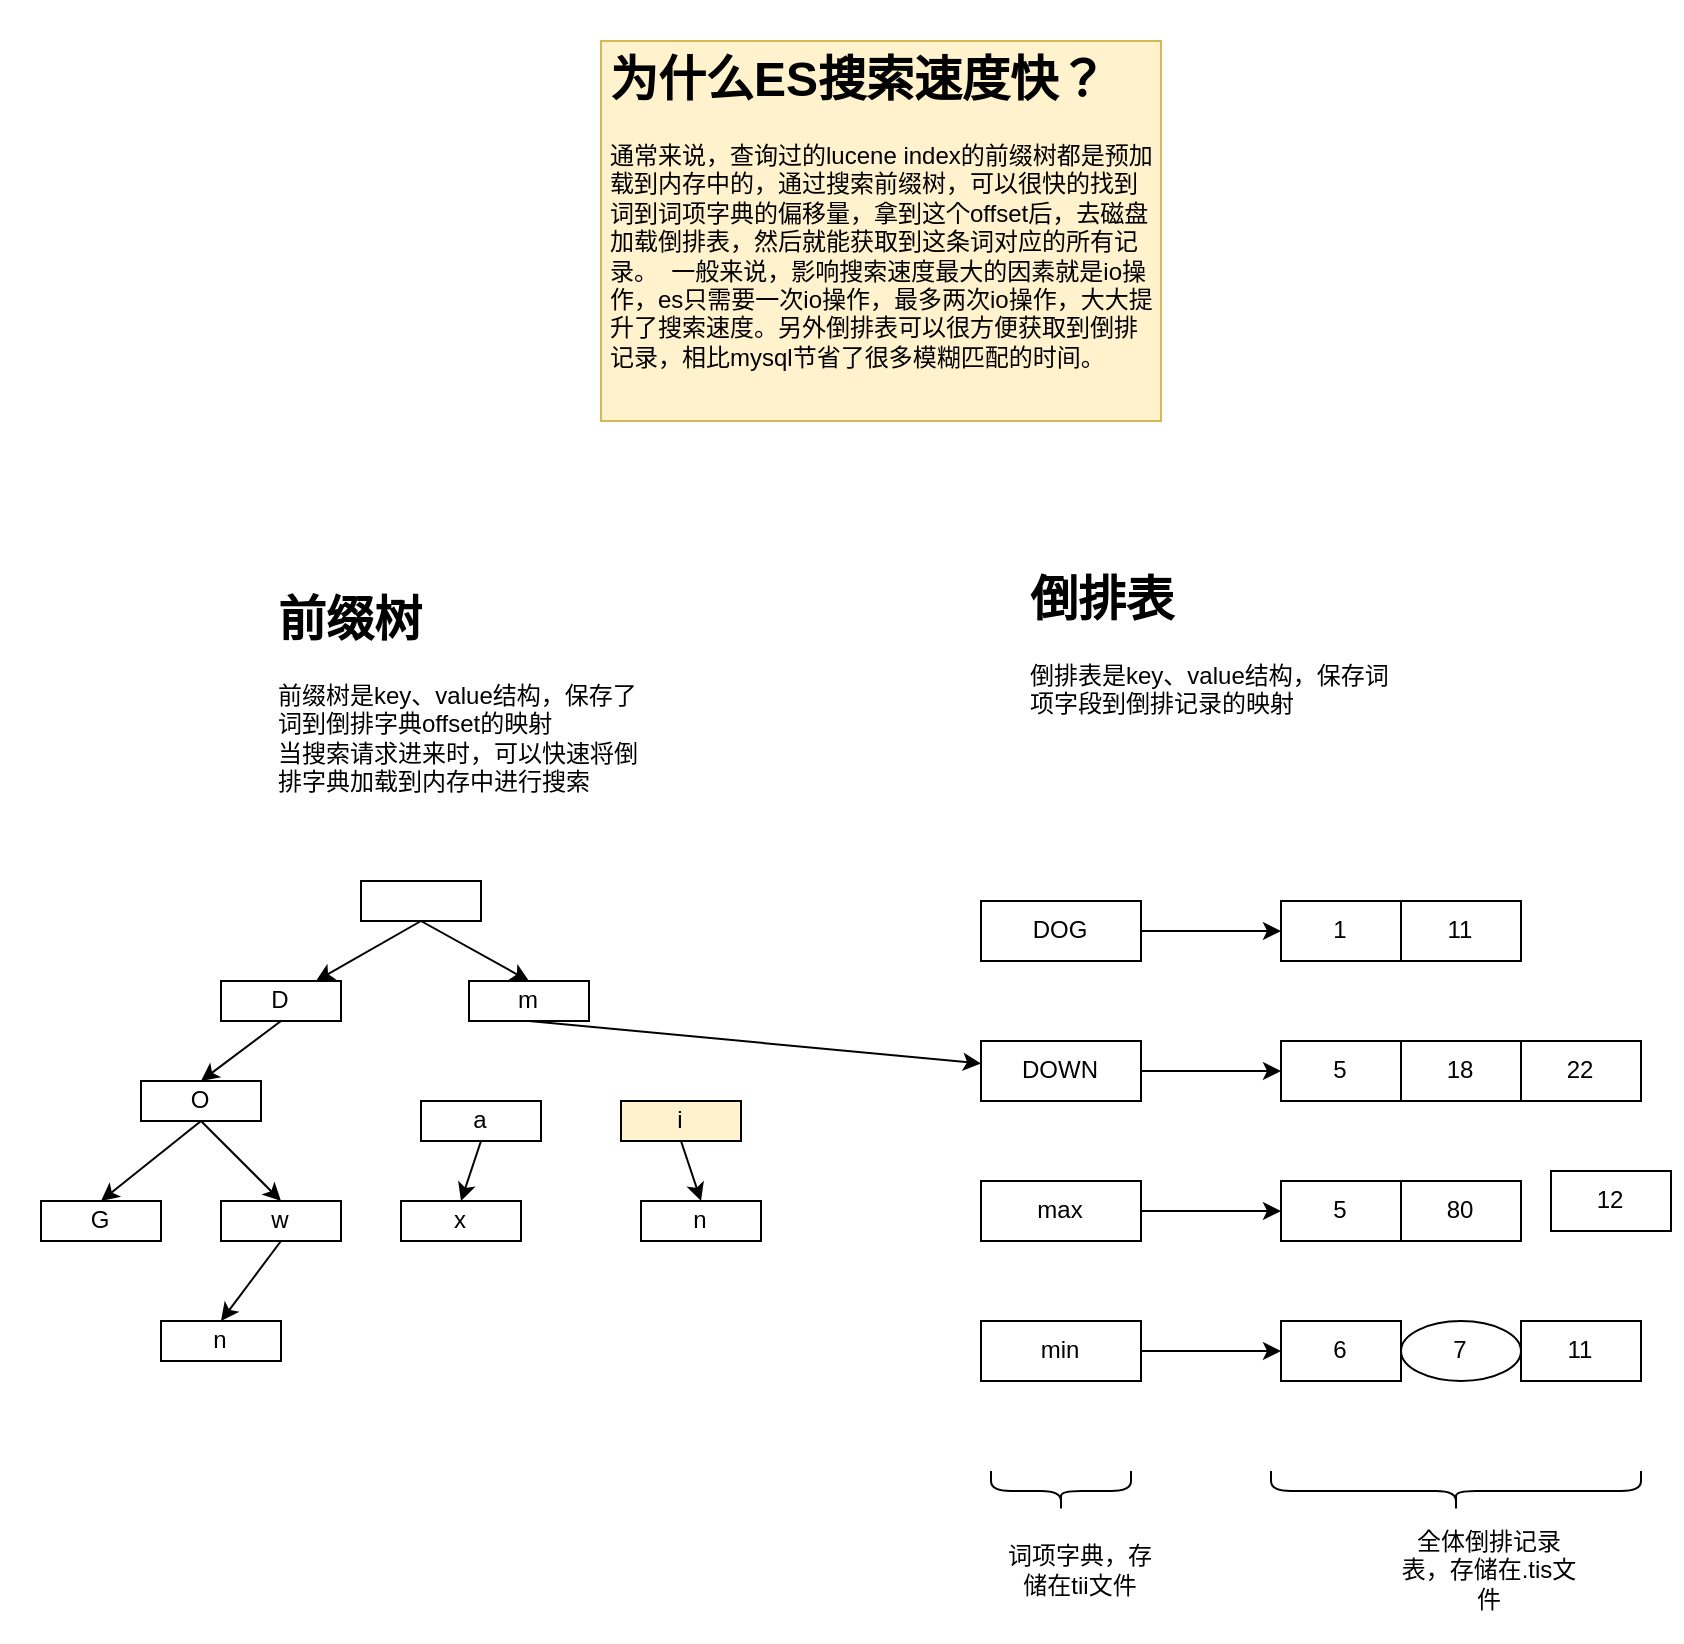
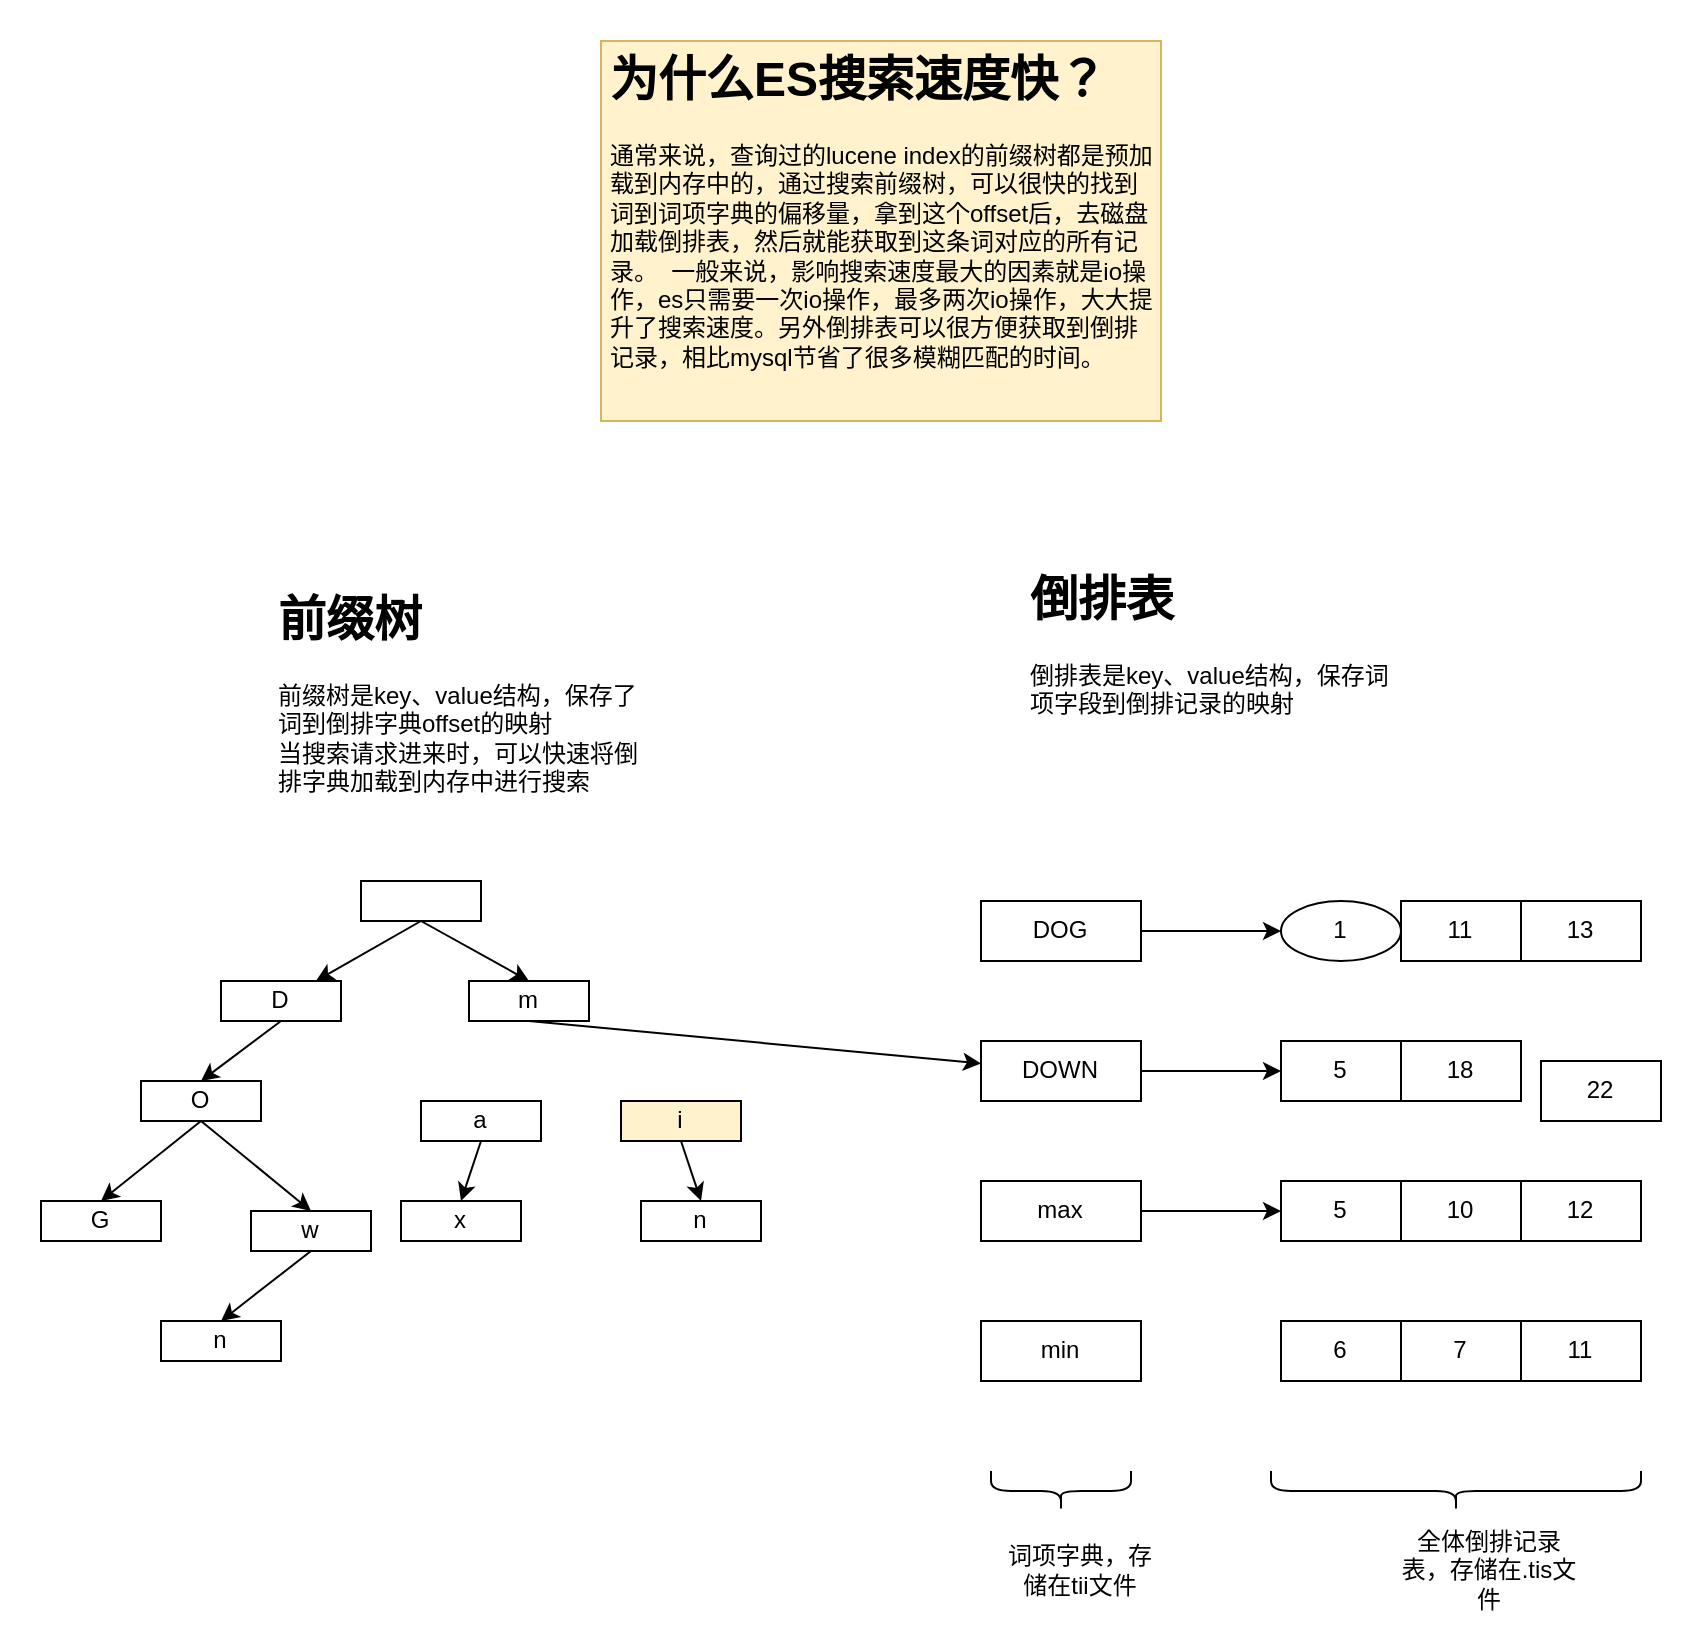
node "1": shape rectangle -> ellipse
node "13": added
node "22": moved (1581, 1071) -> (1601, 1091)
node "12": moved (1611, 1201) -> (1581, 1211)
node "80": label "80" -> "10"
node "w": moved (281, 1221) -> (311, 1231)
edge "min" -> "6": removed
node "7": shape ellipse -> rectangle
